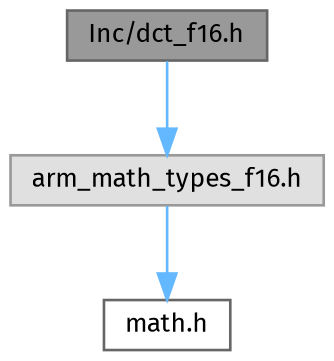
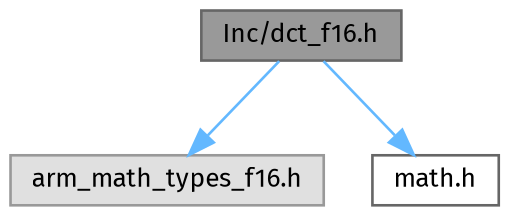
edge "arm_math_types_f16.h" -> "math.h": now "Inc/dct_f16.h" -> "math.h"
